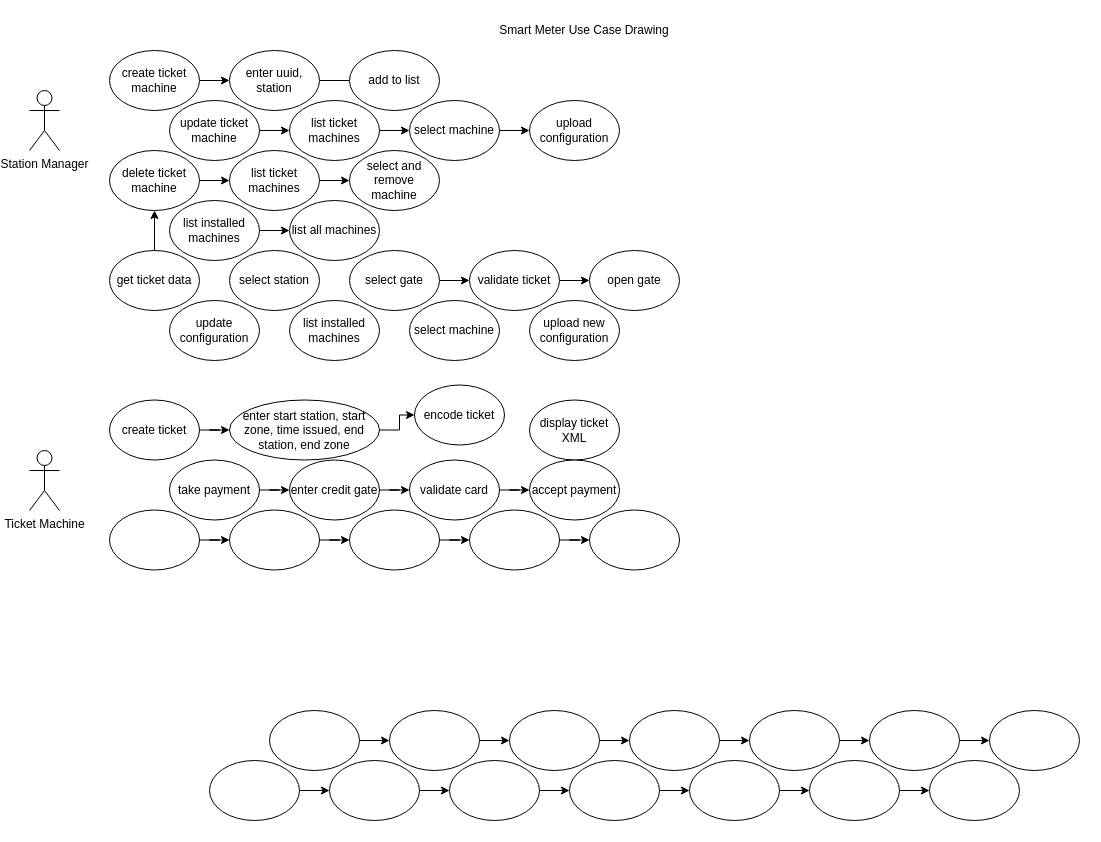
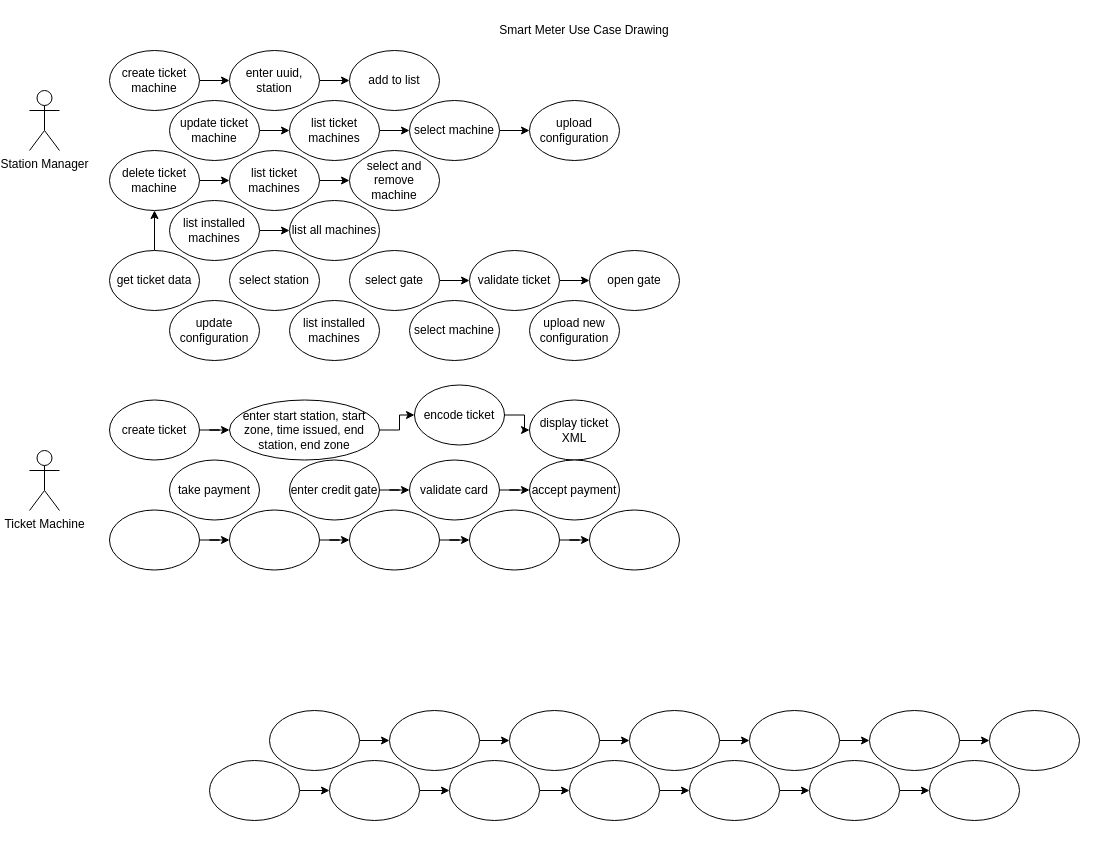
edge "enter uuid, station" -- "add to list": arrowhead none -> classic
edge "encode ticket" -> "display ticket XML": added
edge "take payment" -> "enter credit gate": removed
